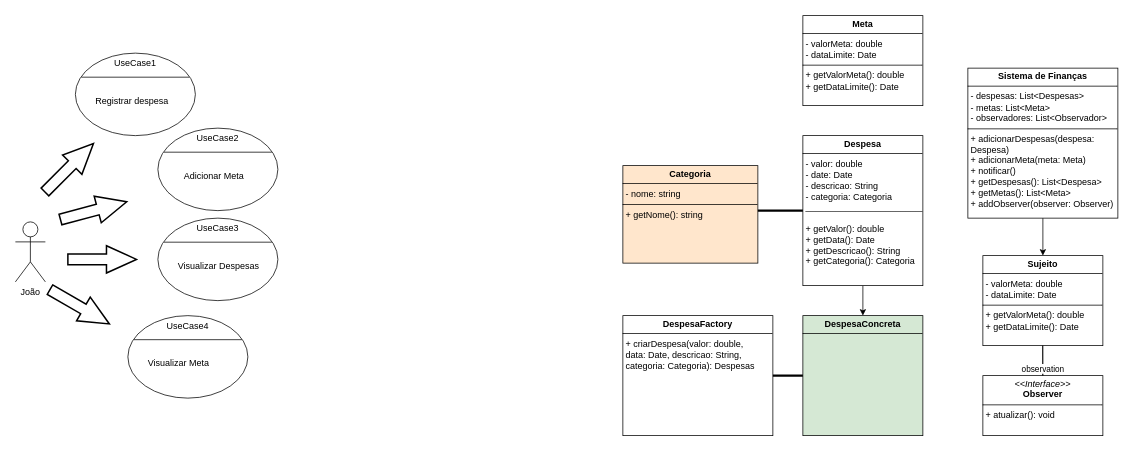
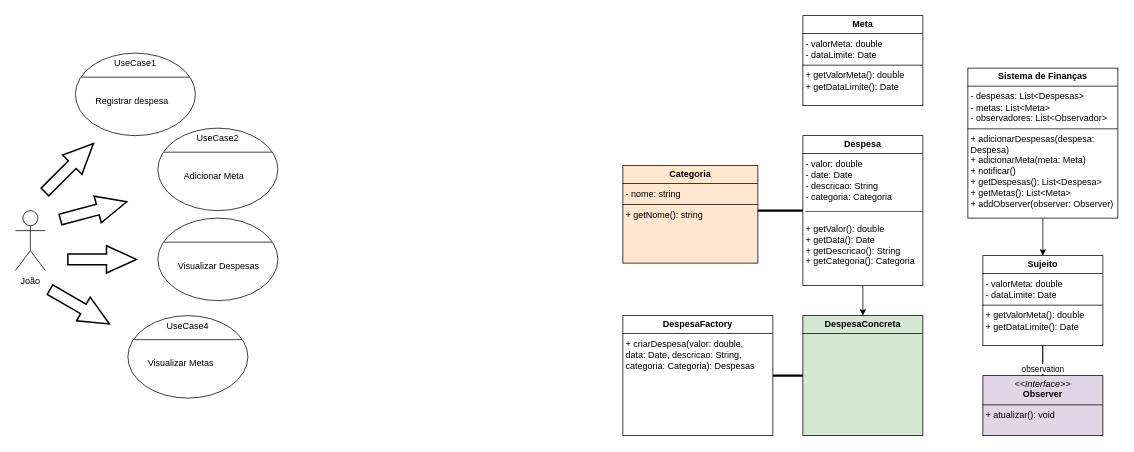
node "UseCase3": removed
node "João": moved (30, 252) -> (30, 240)
node "Visualizar Meta": label "Visualizar Meta" -> "Visualizar Metas"
node "<<Interface>> Observer + atualizar(): void": fillcolor #ffffff -> #e1d5e7
